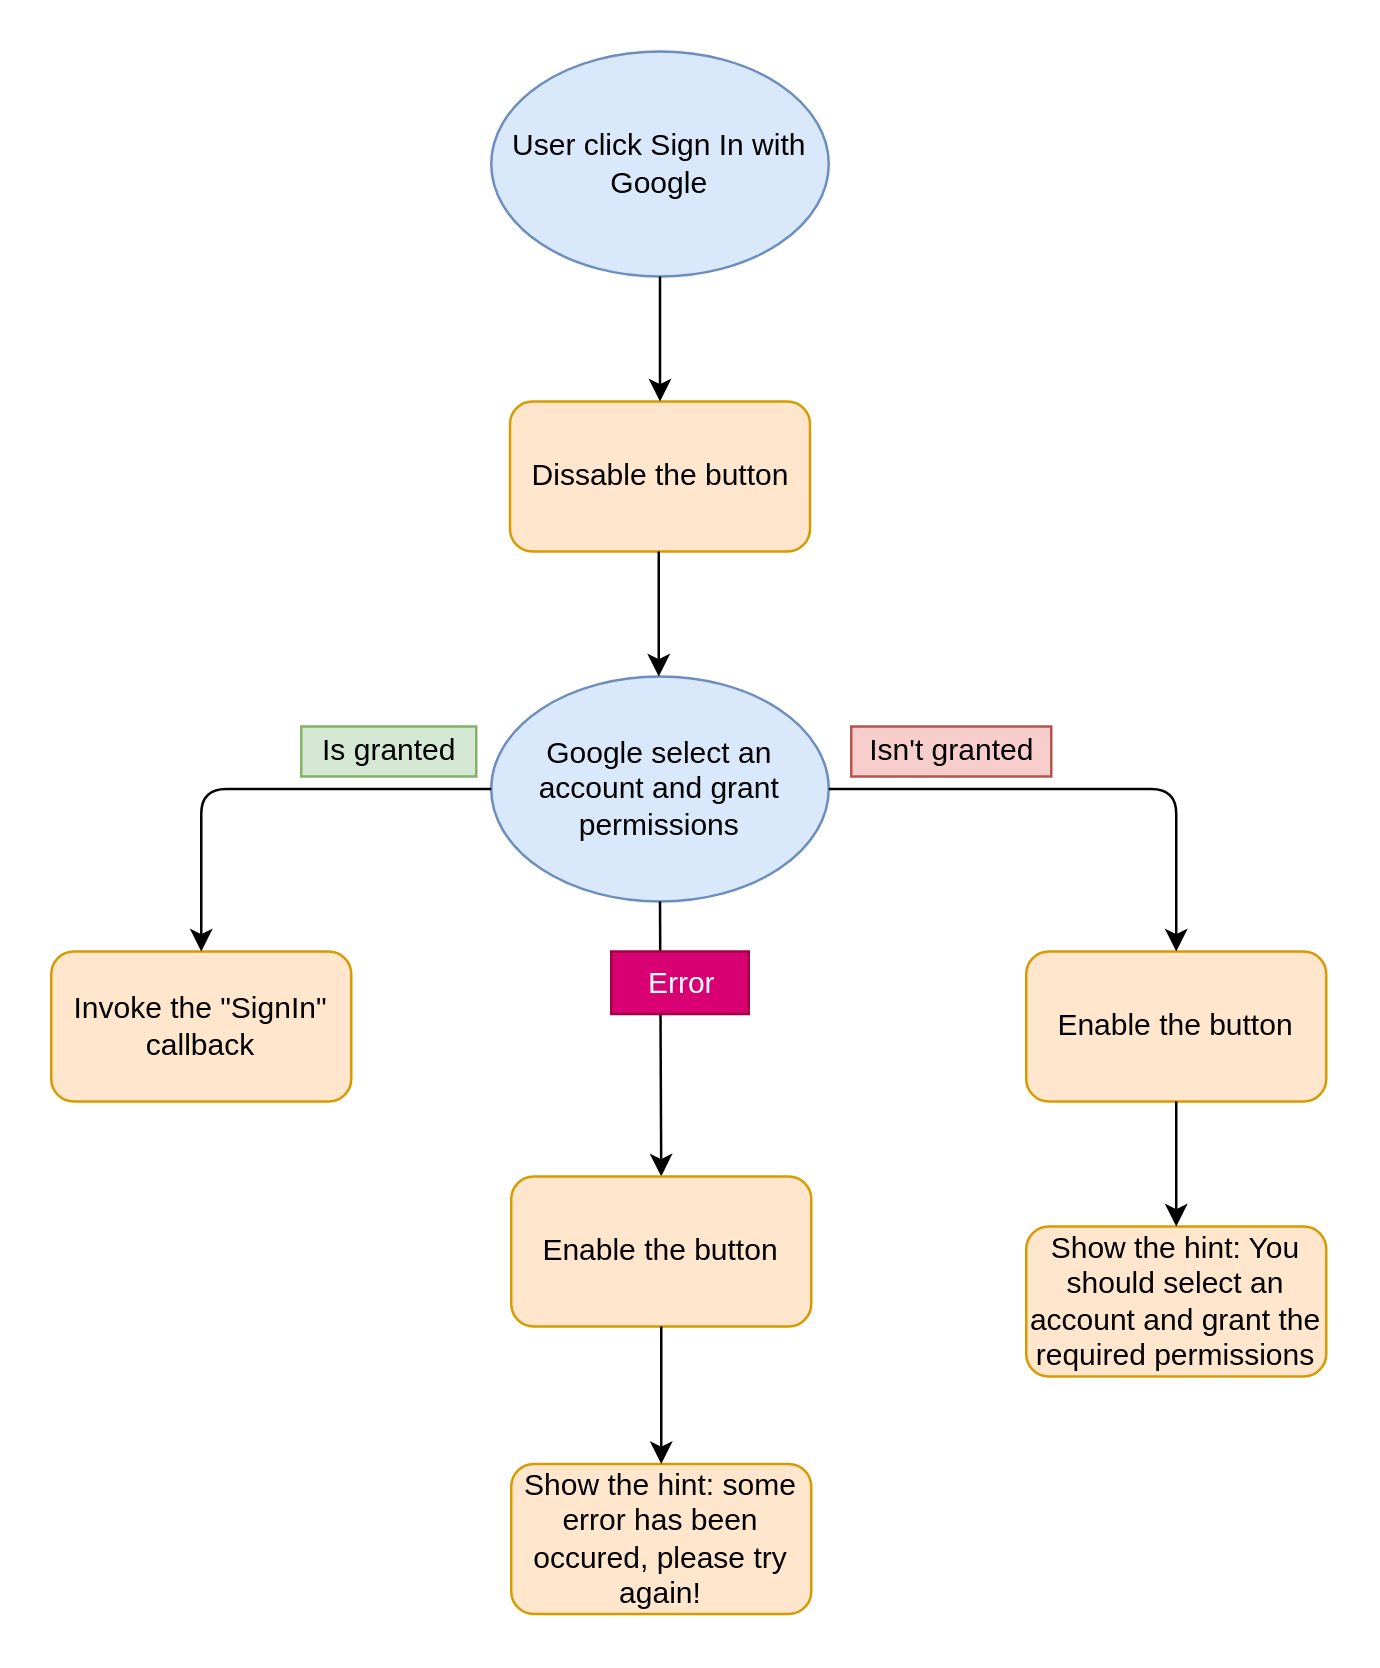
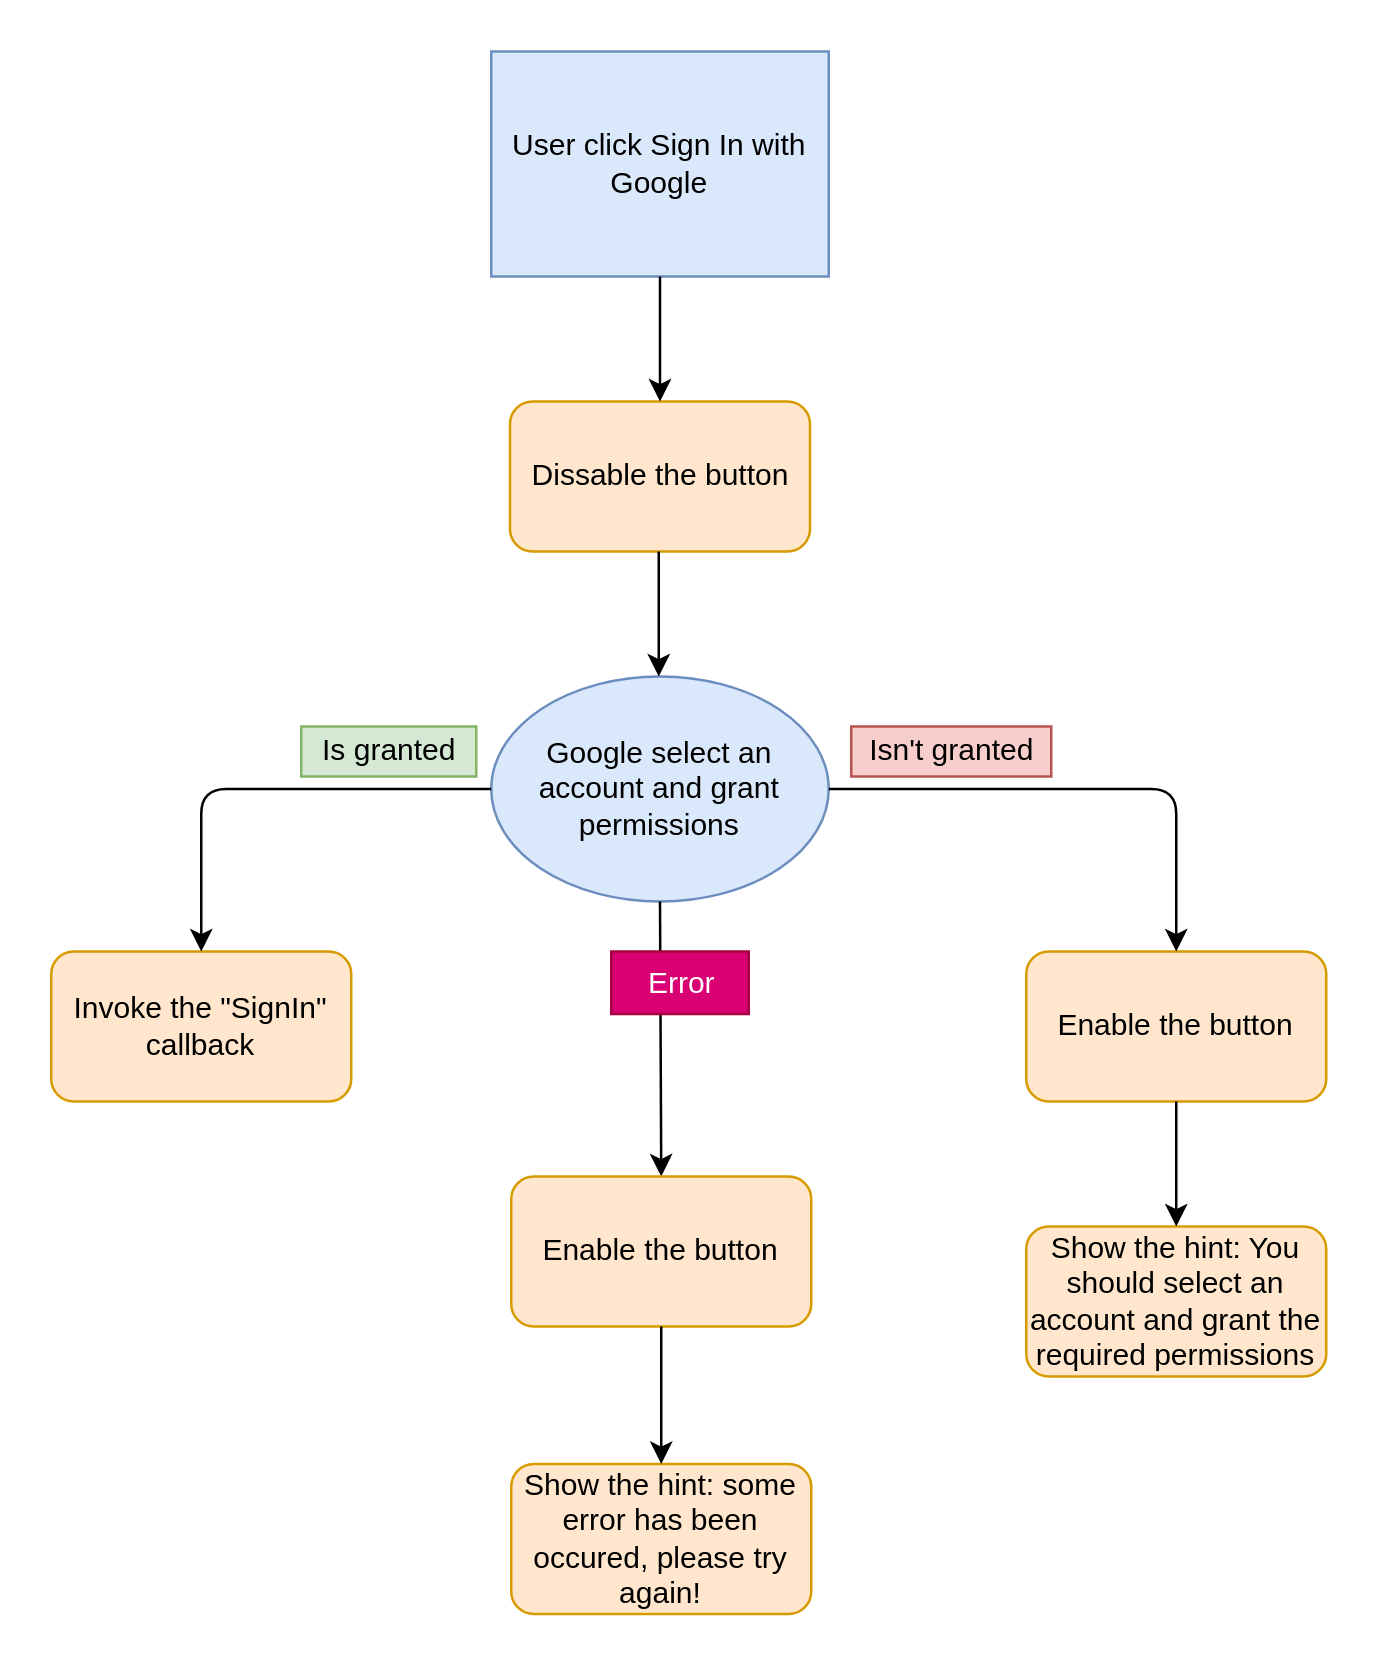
node "User click Sign In with Google": shape ellipse -> rectangle
